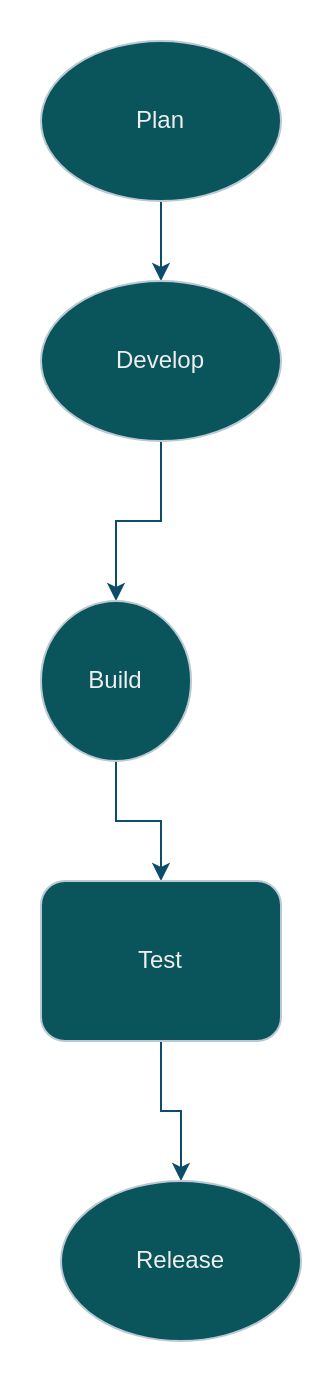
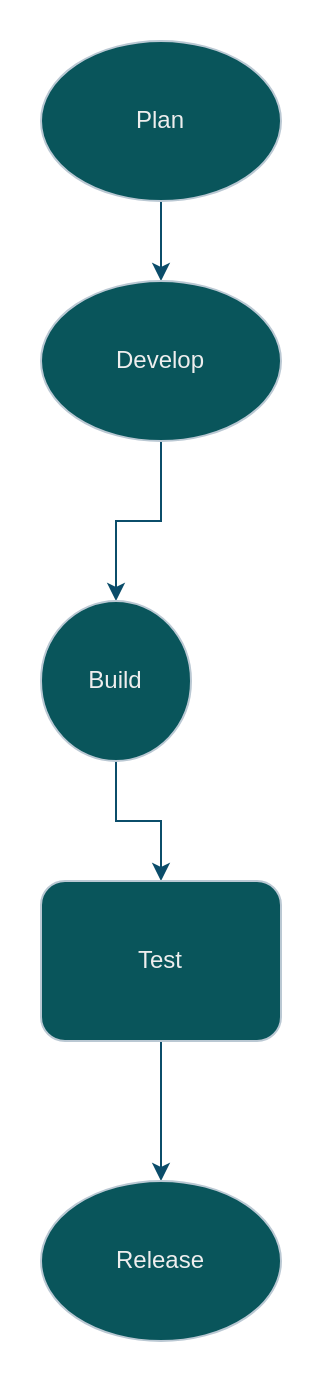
node "Release": moved (181, 1261) -> (161, 1261)
